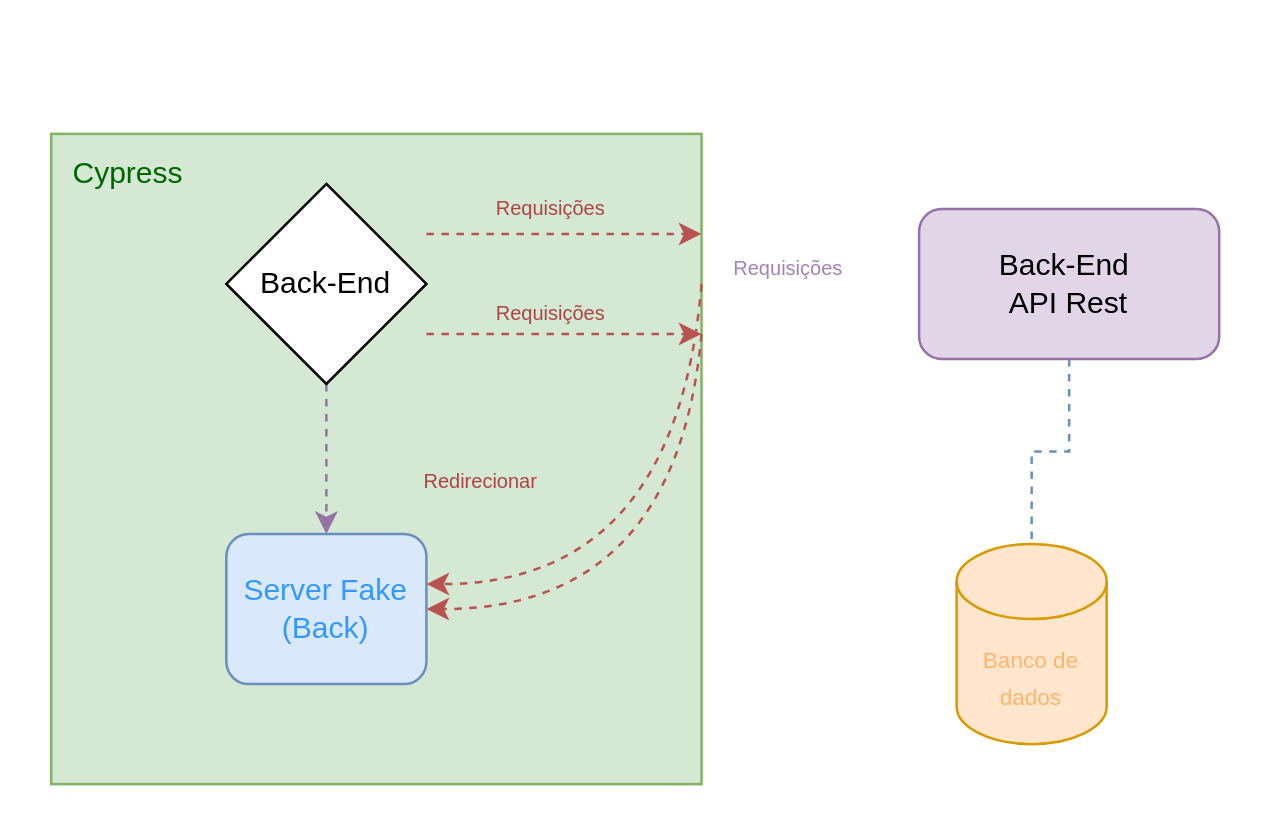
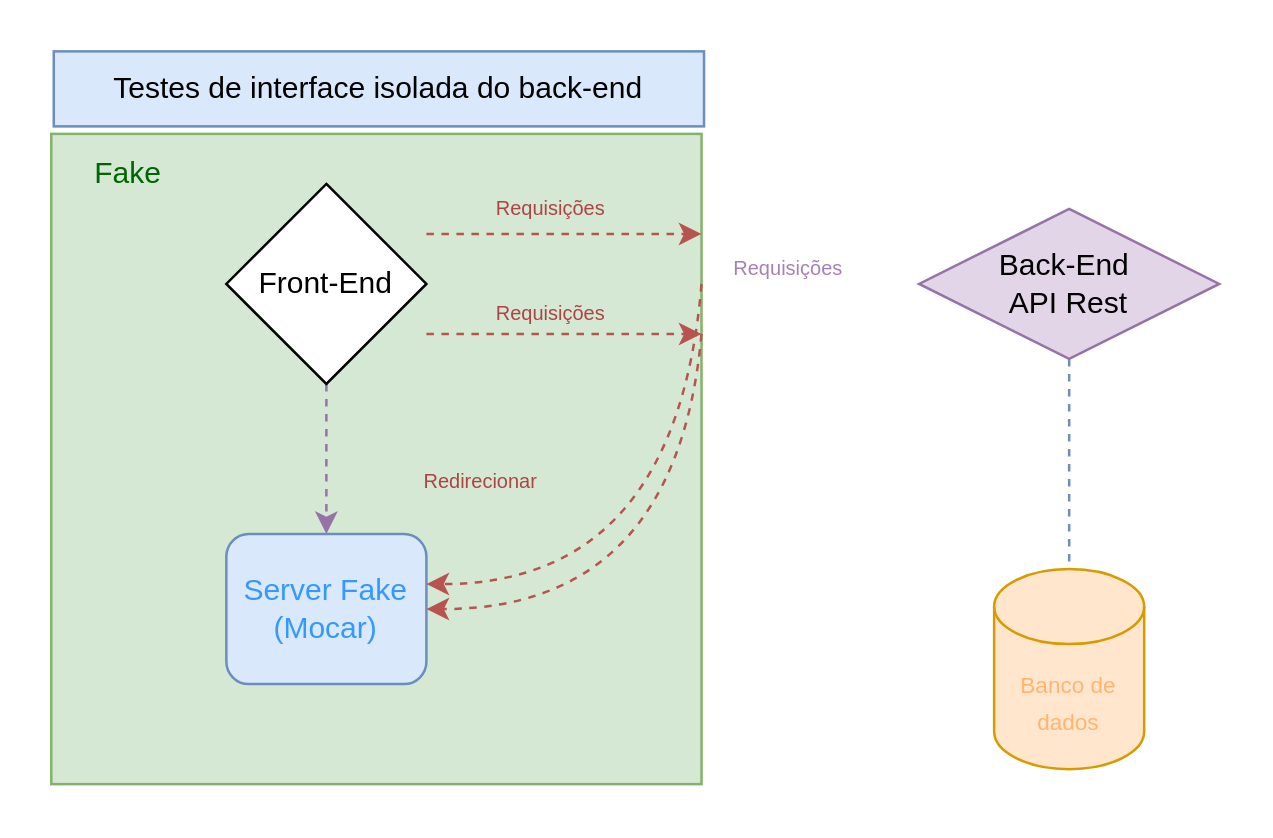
node "Testes de interface isolada do back-end": added
node "Cypress": label "Cypress" -> "Fake"
node "Back-End": label "Back-End" -> "Front-End"
node "Back-End API Rest": shape rounded rectangle -> diamond
node "Server Fake (Back)": label "Server Fake (Back)" -> "Server Fake (Mocar)"
node "Banco de dados": moved (1031, 644) -> (1069, 669)
